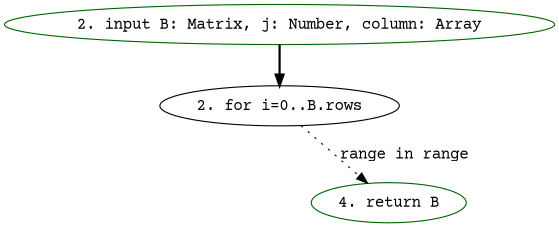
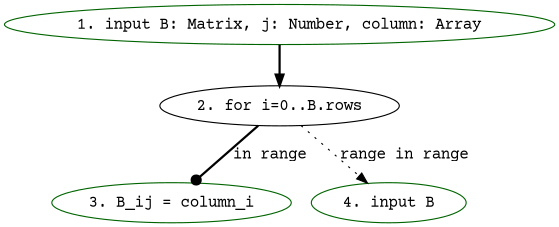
node "2. input B: Matrix, j: Number, column: Array": label "2. input B: Matrix, j: Number, column: Array" -> "1. input B: Matrix, j: Number, column: Array"
node "3. B_ij = column_i": added
node "4. return B": label "4. return B" -> "4. input B"
